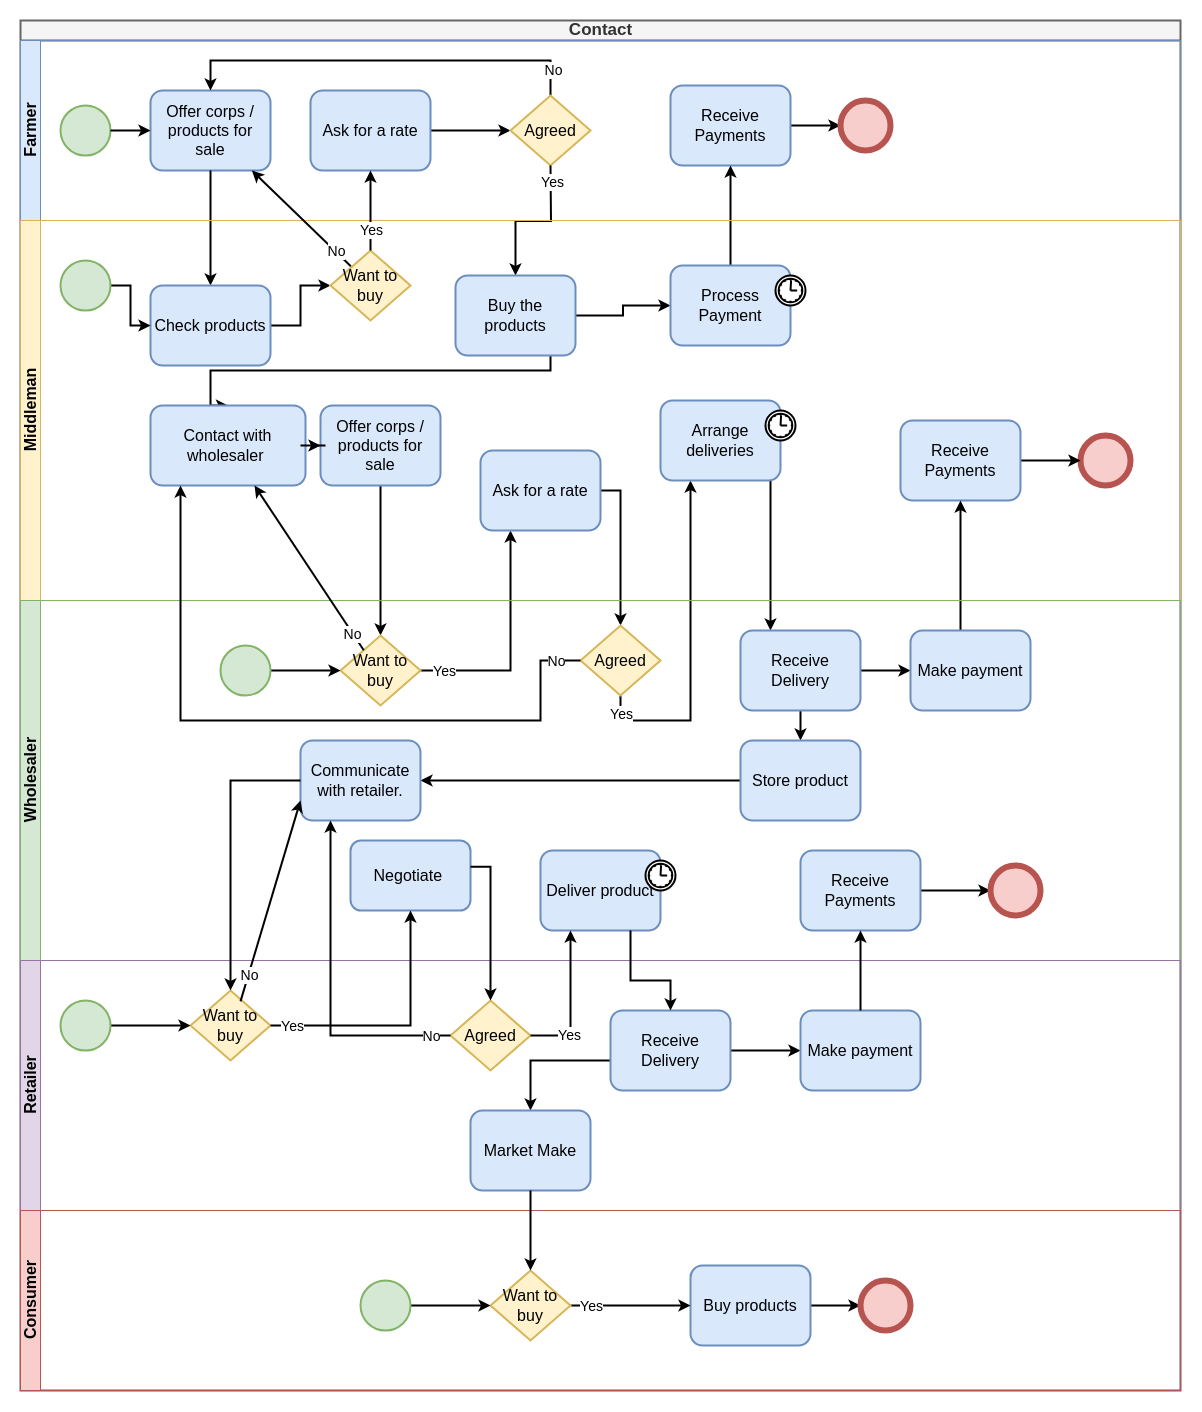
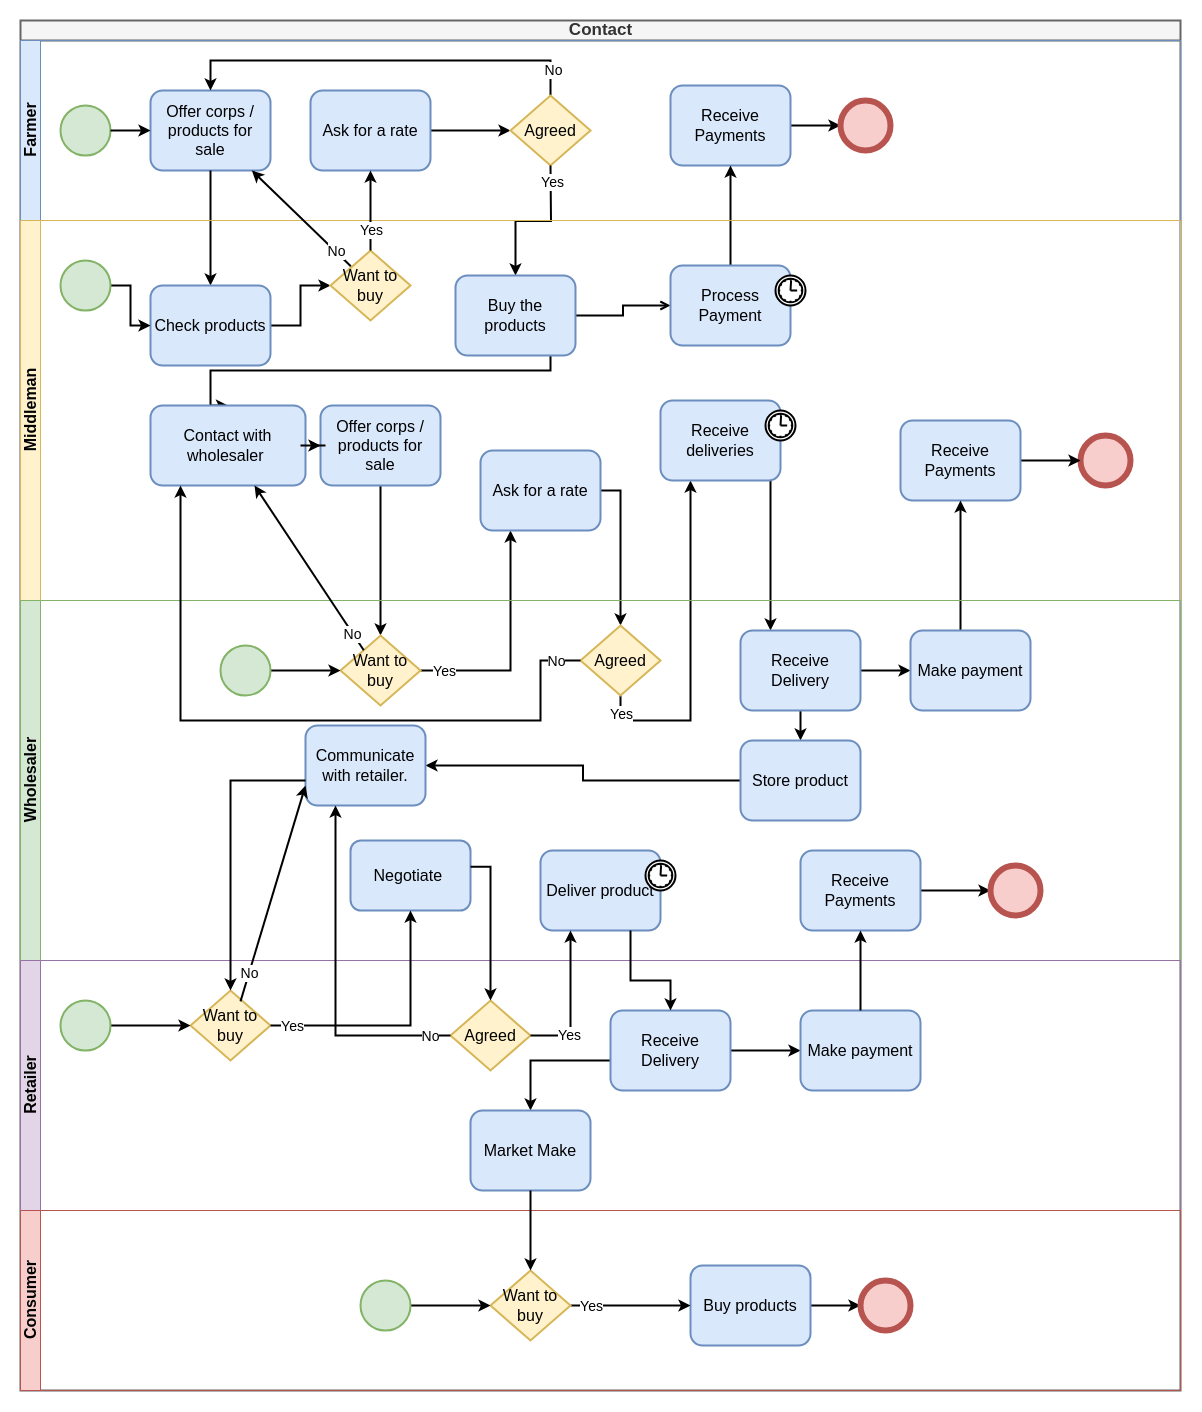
edge "Buy the products" -> "Process Payment": arrowhead classic -> open
node "Arrange deliveries": label "Arrange deliveries" -> "Receive deliveries"
node "Communicate with retailer.": moved (361, 781) -> (366, 766)
